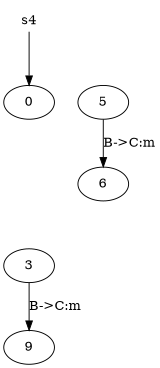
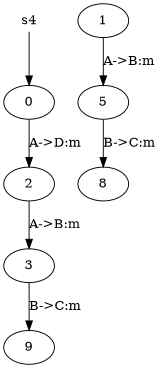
node "1": added
node "2": added
node "6": label "6" -> "8"
